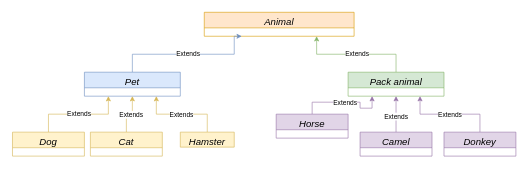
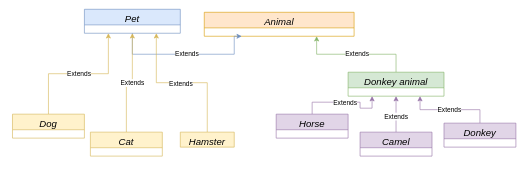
node "Pack animal": label "Pack animal" -> "Donkey animal"
node "Pet": moved (132, 84) -> (132, 21)
node "Dog": moved (48, 144) -> (48, 126)
node "Donkey": moved (480, 144) -> (480, 135)
